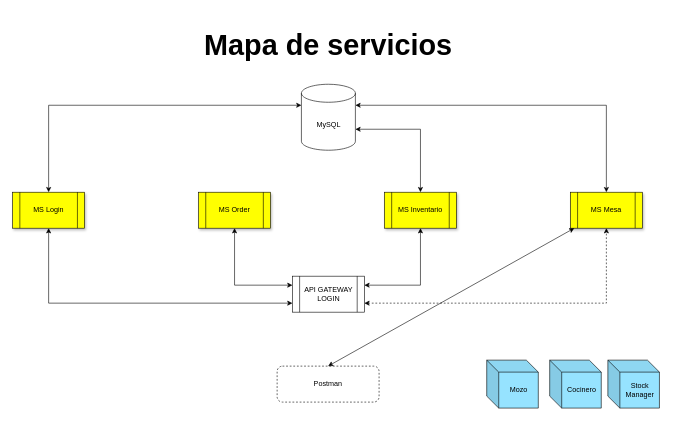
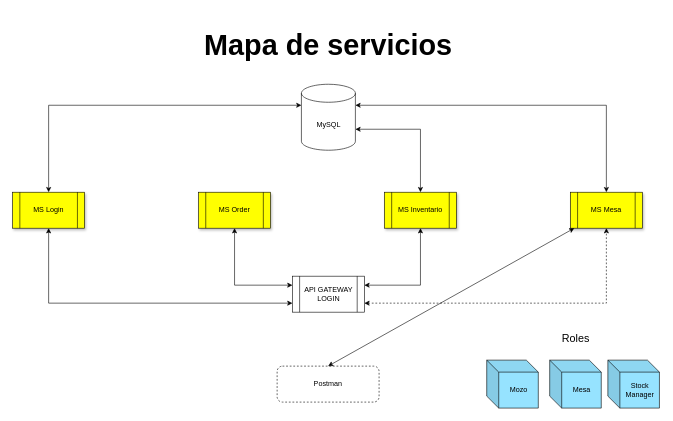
node "Roles": added
node "Cocinero": label "Cocinero" -> "Mesa"
